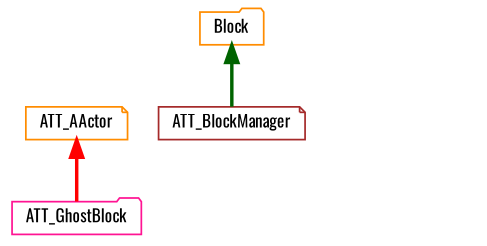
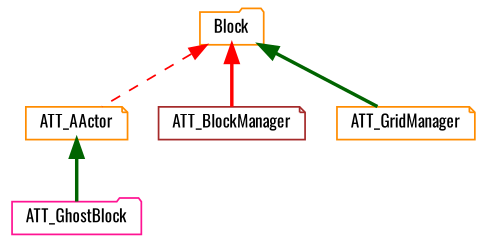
edge "ATT_AActor" -> "Block": added
edge "ATT_BlockManager" -> "Block": color darkgreen -> red
node "ATT_GridManager": added
edge "ATT_GhostBlock" -> "ATT_AActor": color red -> darkgreen
